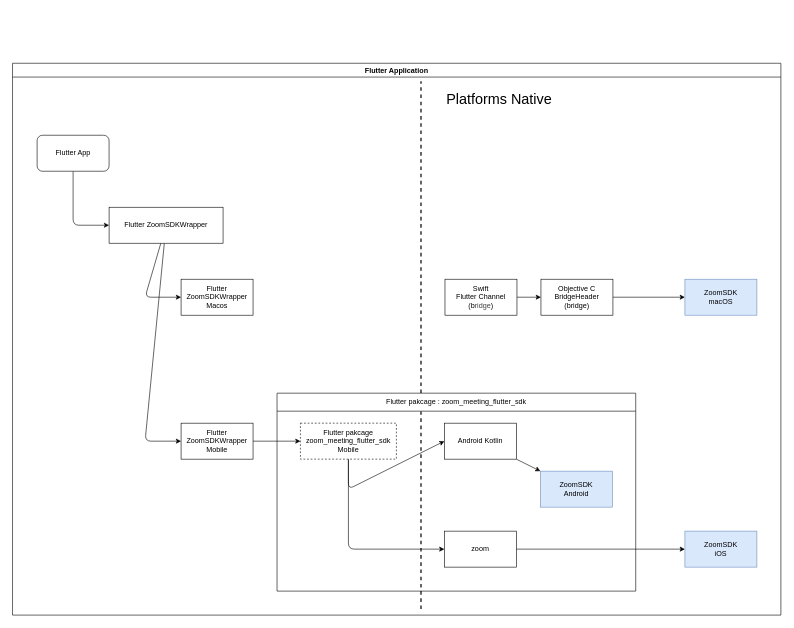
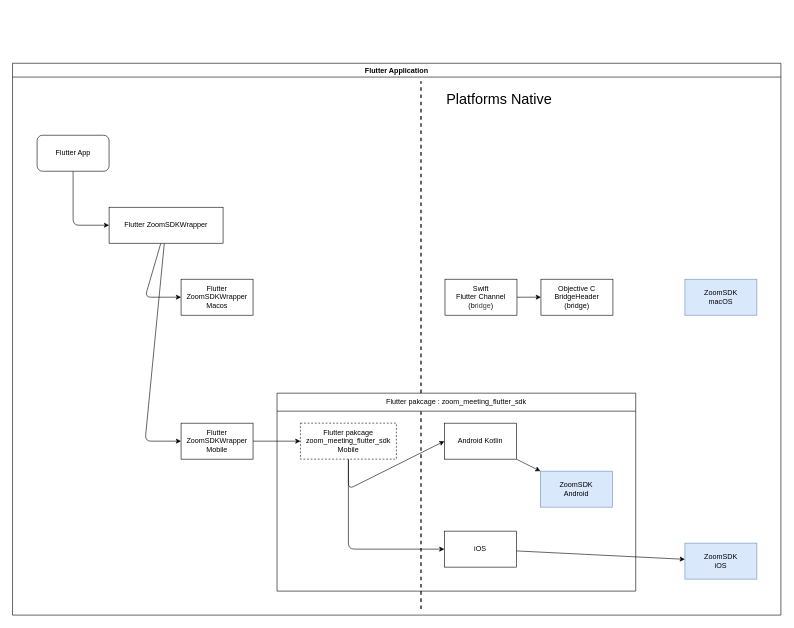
edge "Objective C BridgeHeader (bridge)" -> "ZoomSDK macOS": removed
node "zoom": label "zoom" -> "iOS"
node "ZoomSDK iOS": moved (721, 549) -> (721, 561)
